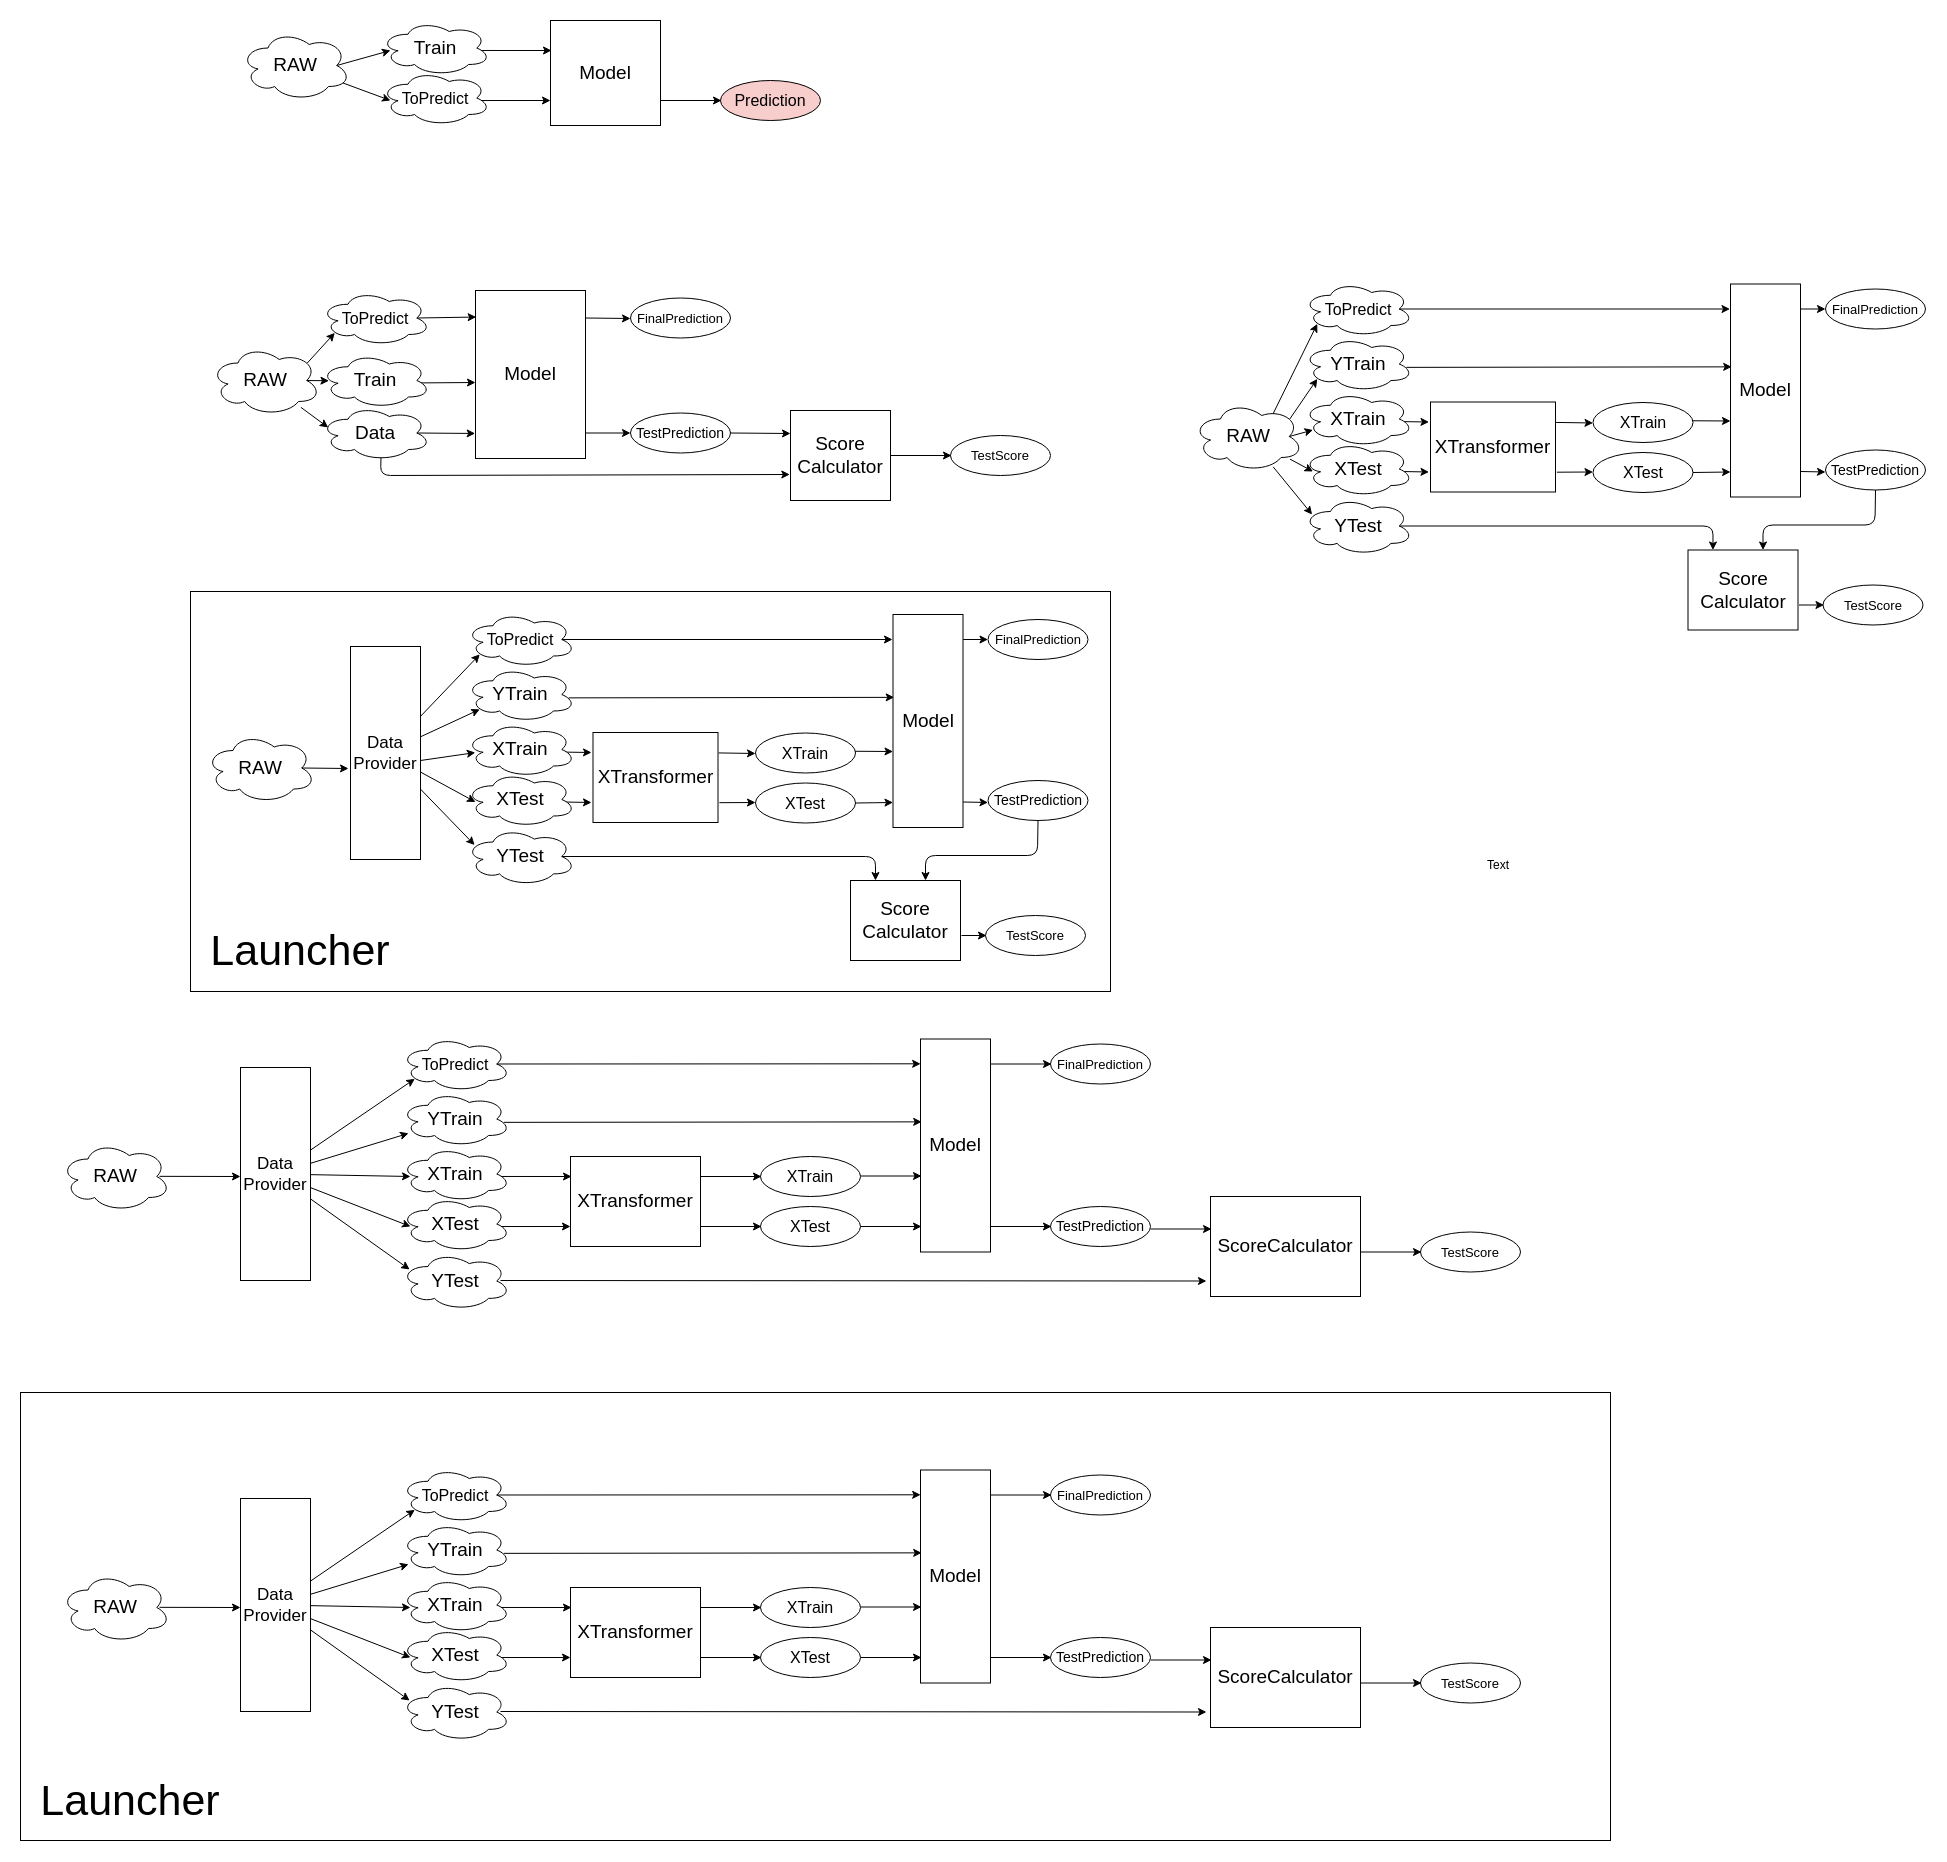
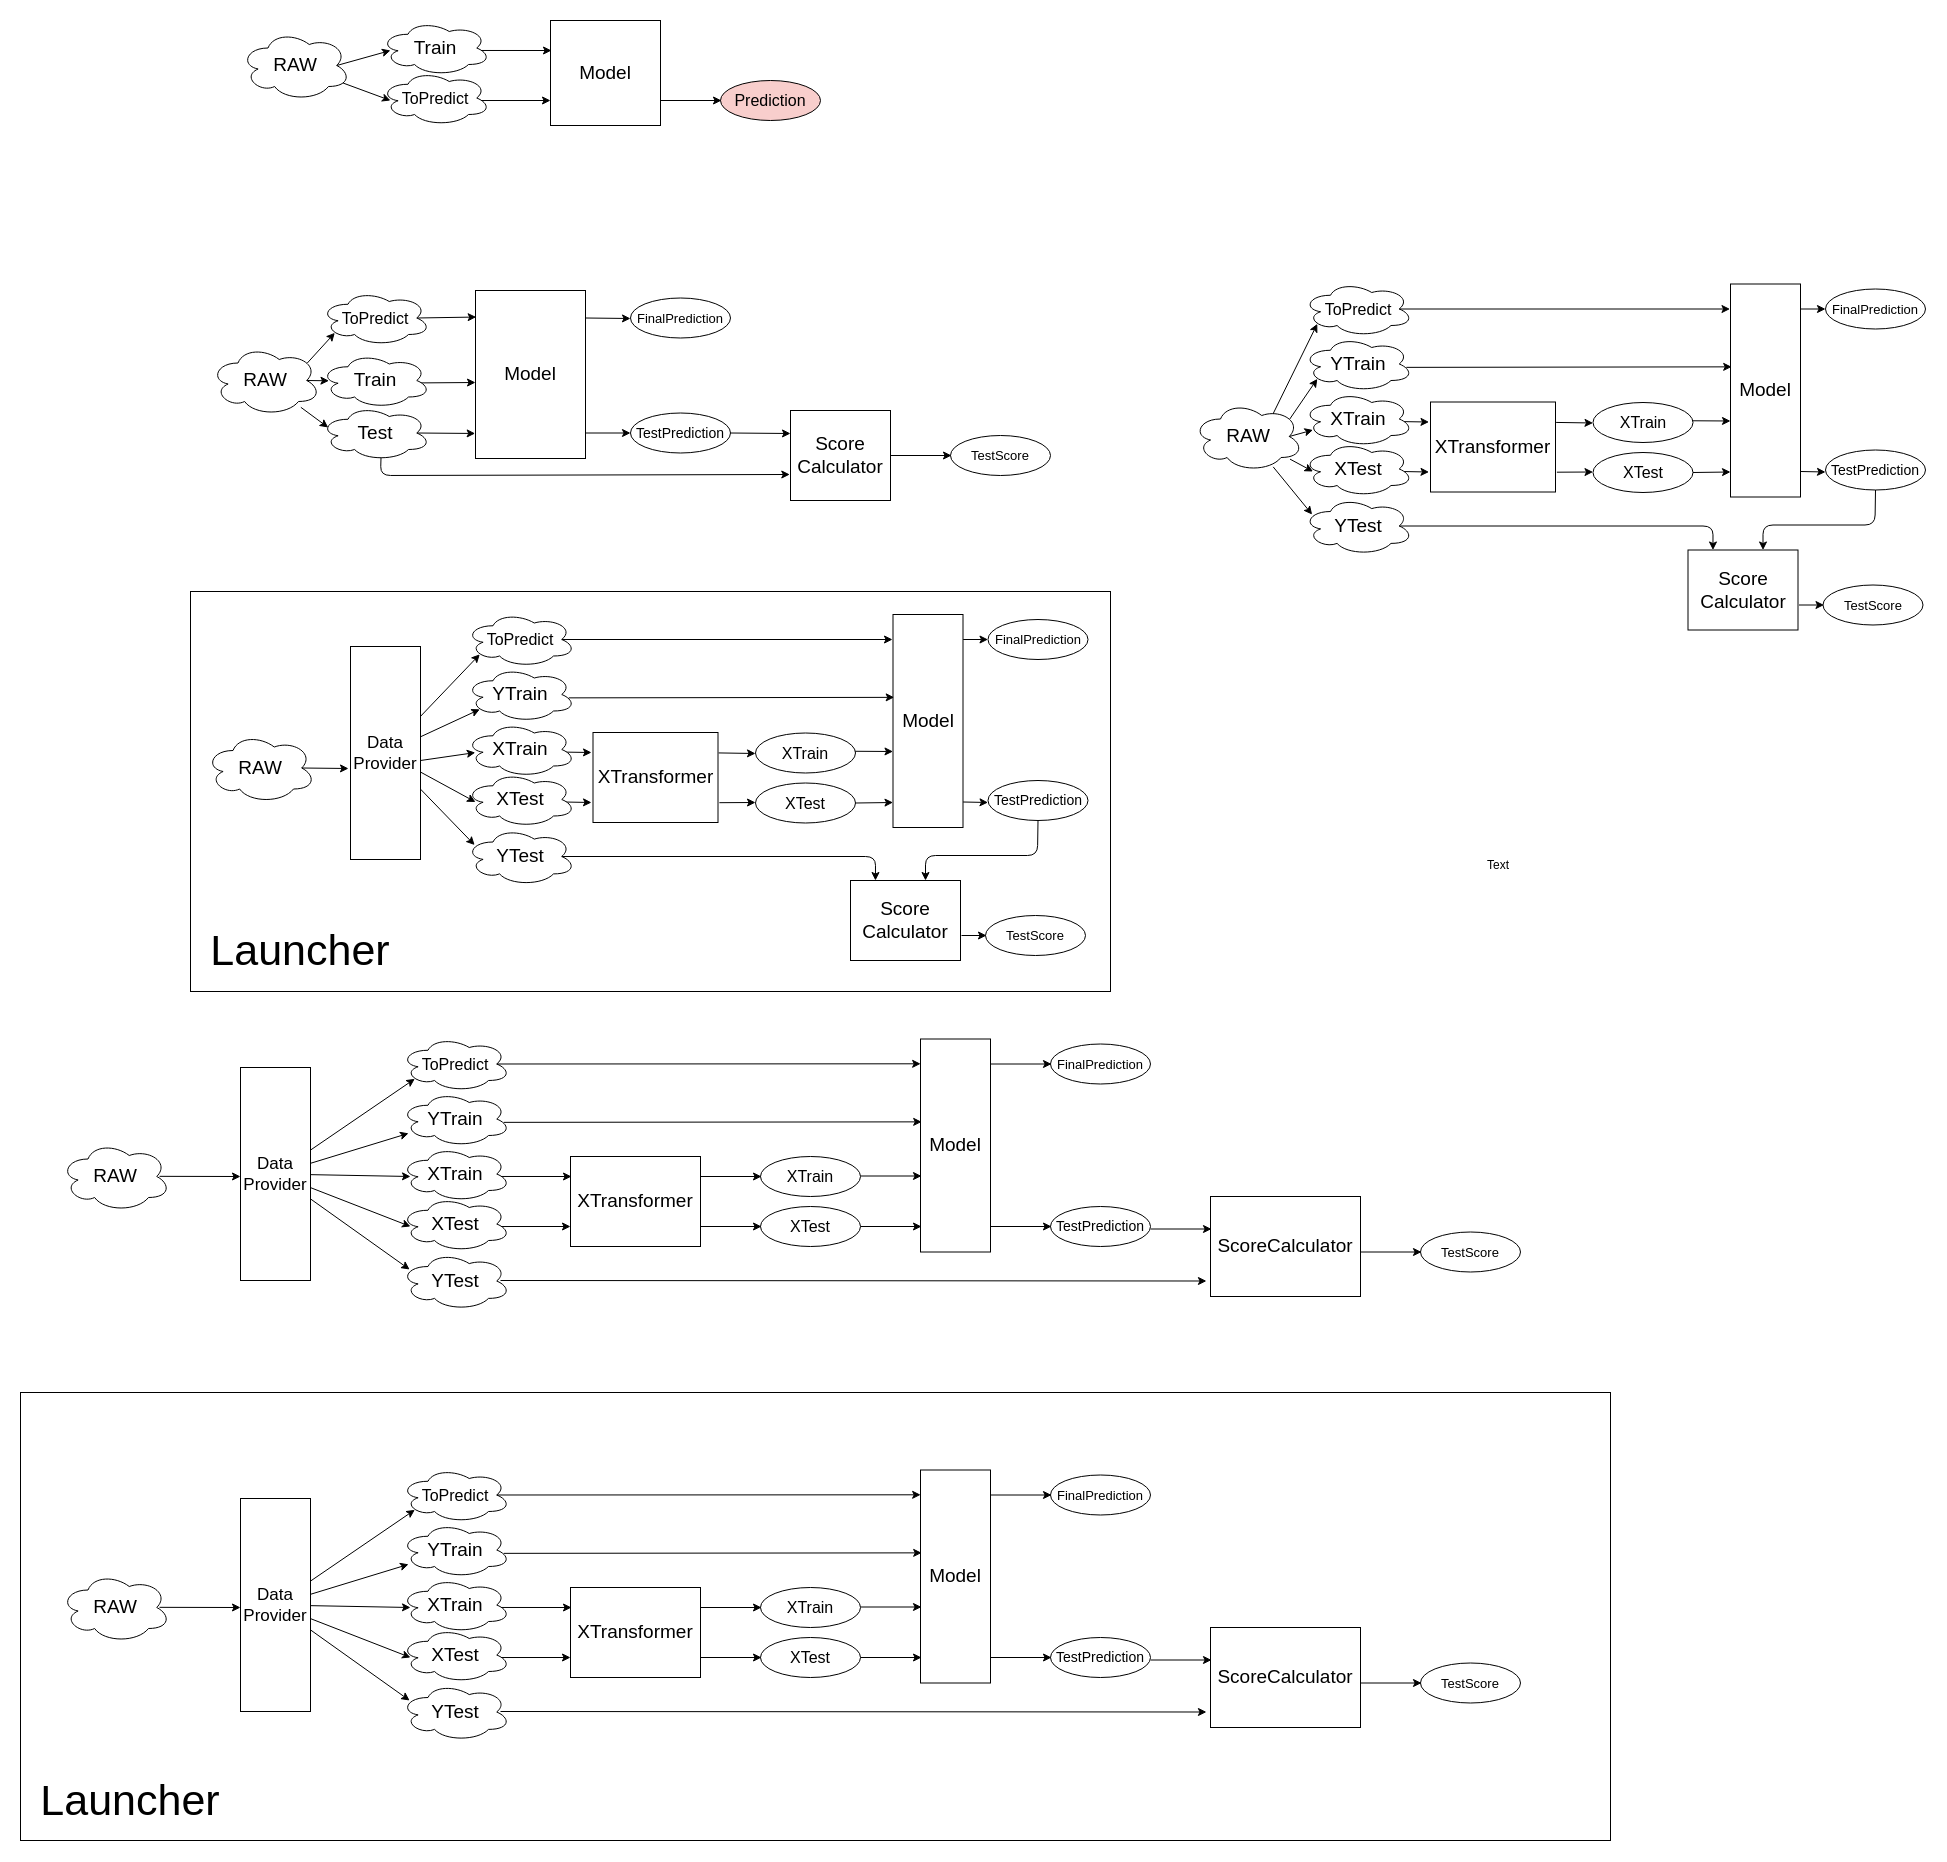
node "Data": label "Data" -> "Test"
